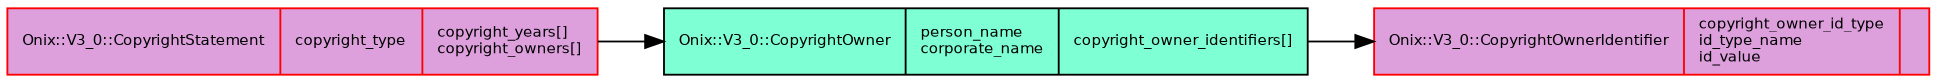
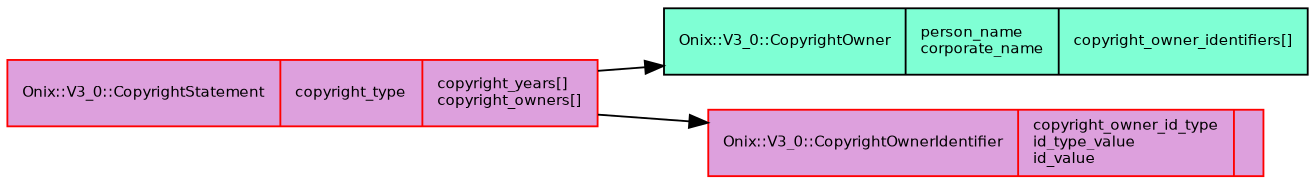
node "Onix::V3_0::CopyrightOwnerIdentifier": text "id_type_name" -> "id_type_value"
edge "Onix::V3_0::CopyrightOwner" -> "Onix::V3_0::CopyrightOwnerIdentifier": now "Onix::V3_0::CopyrightStatement" -> "Onix::V3_0::CopyrightOwnerIdentifier"
